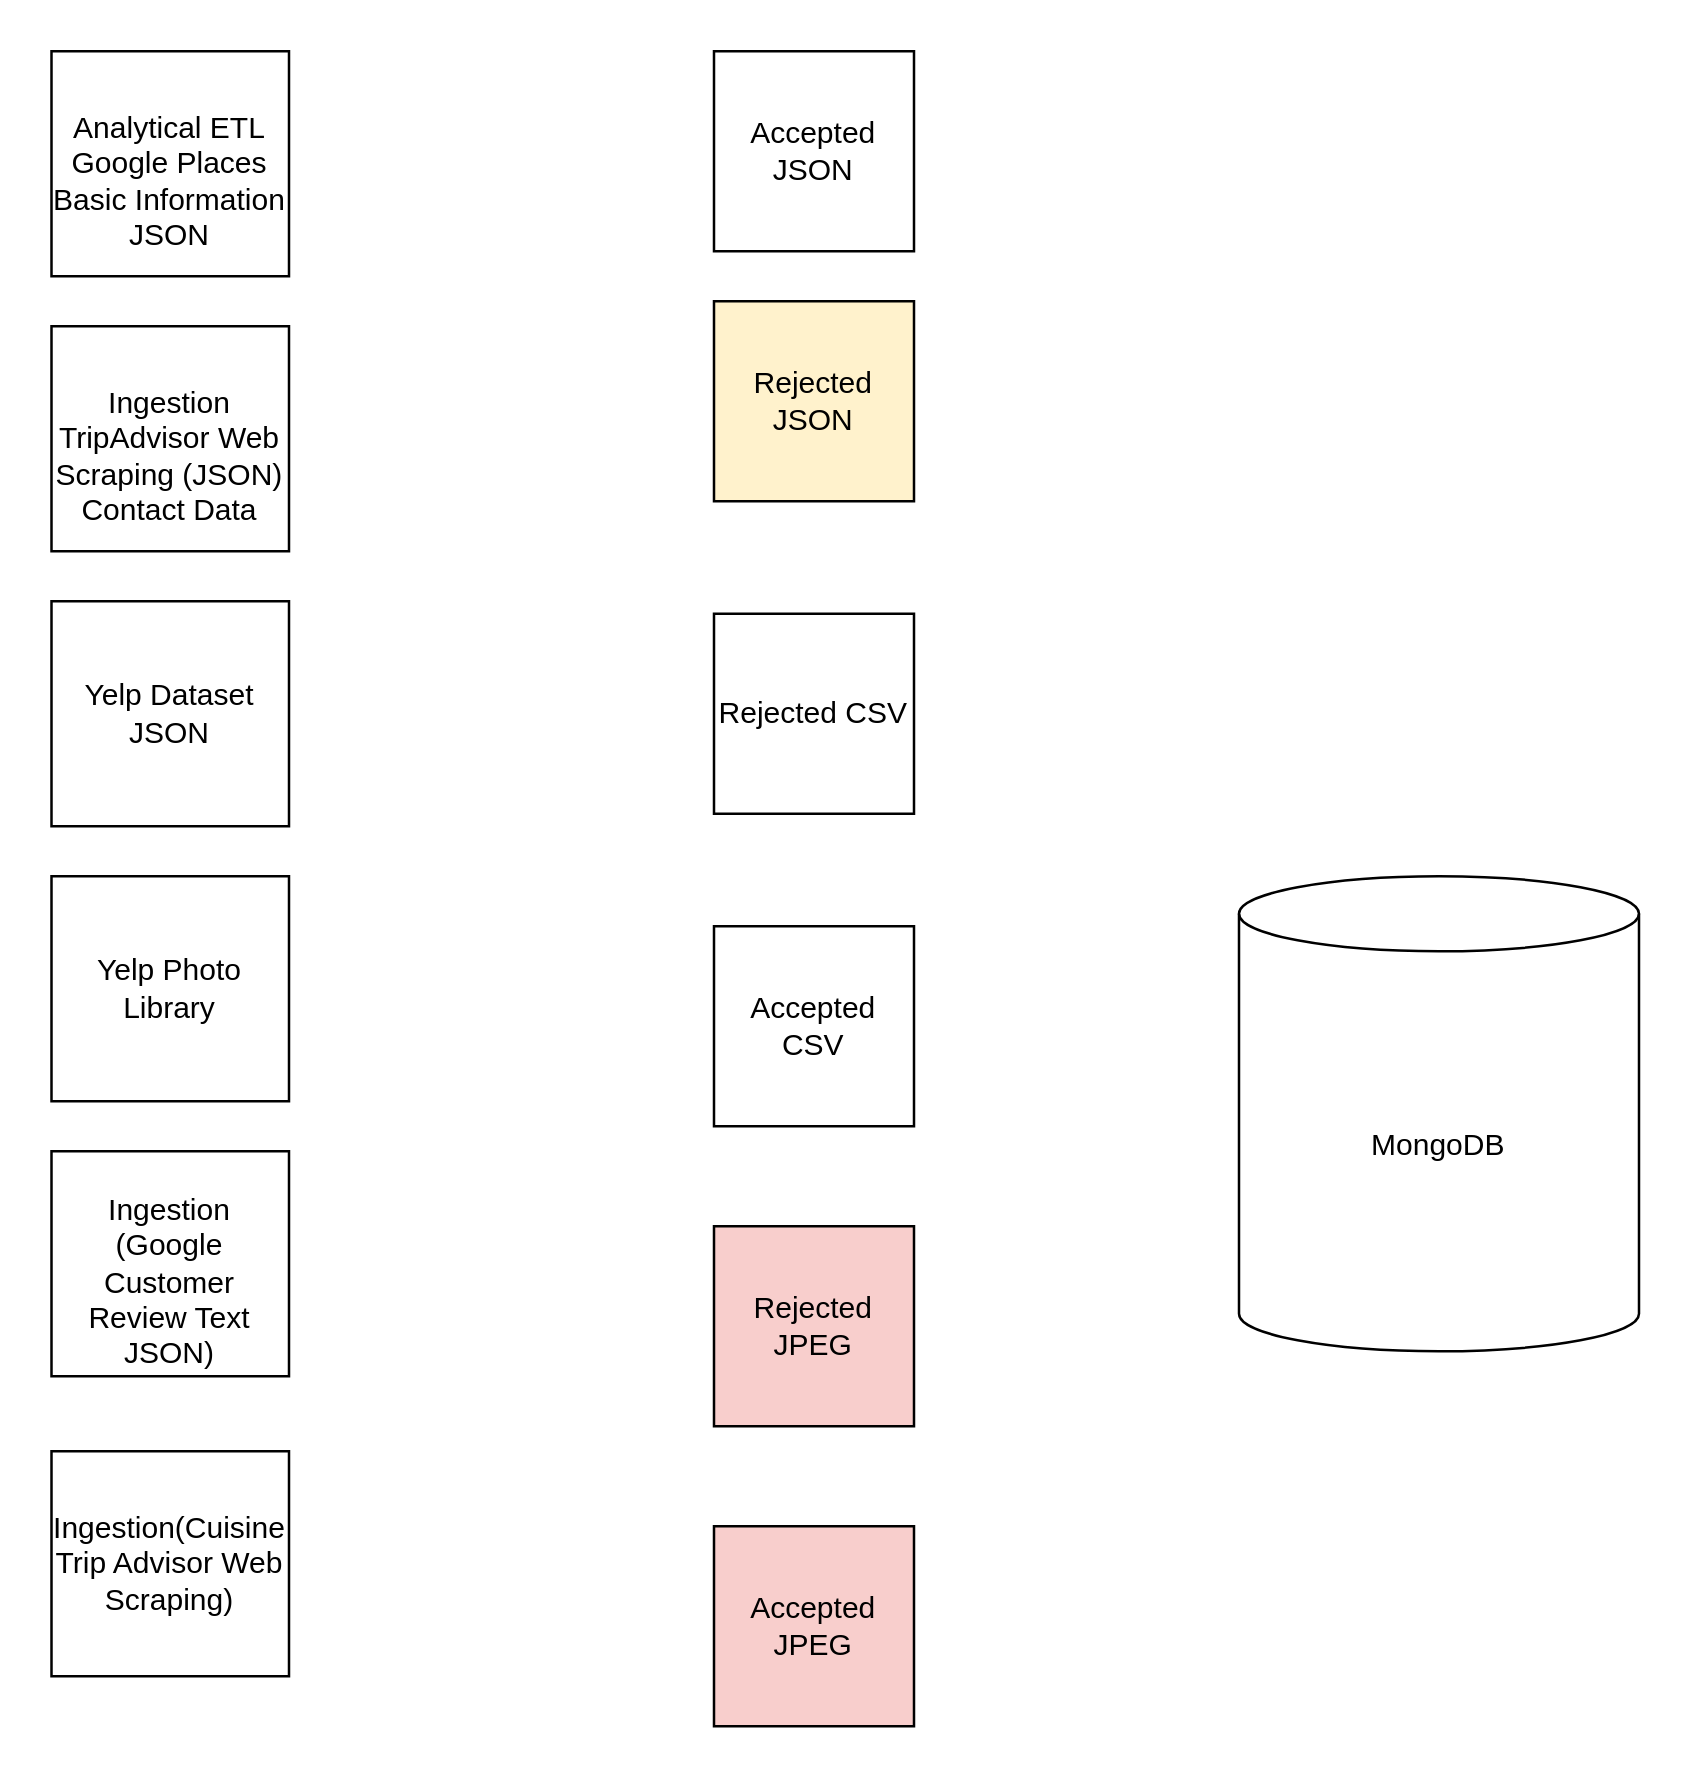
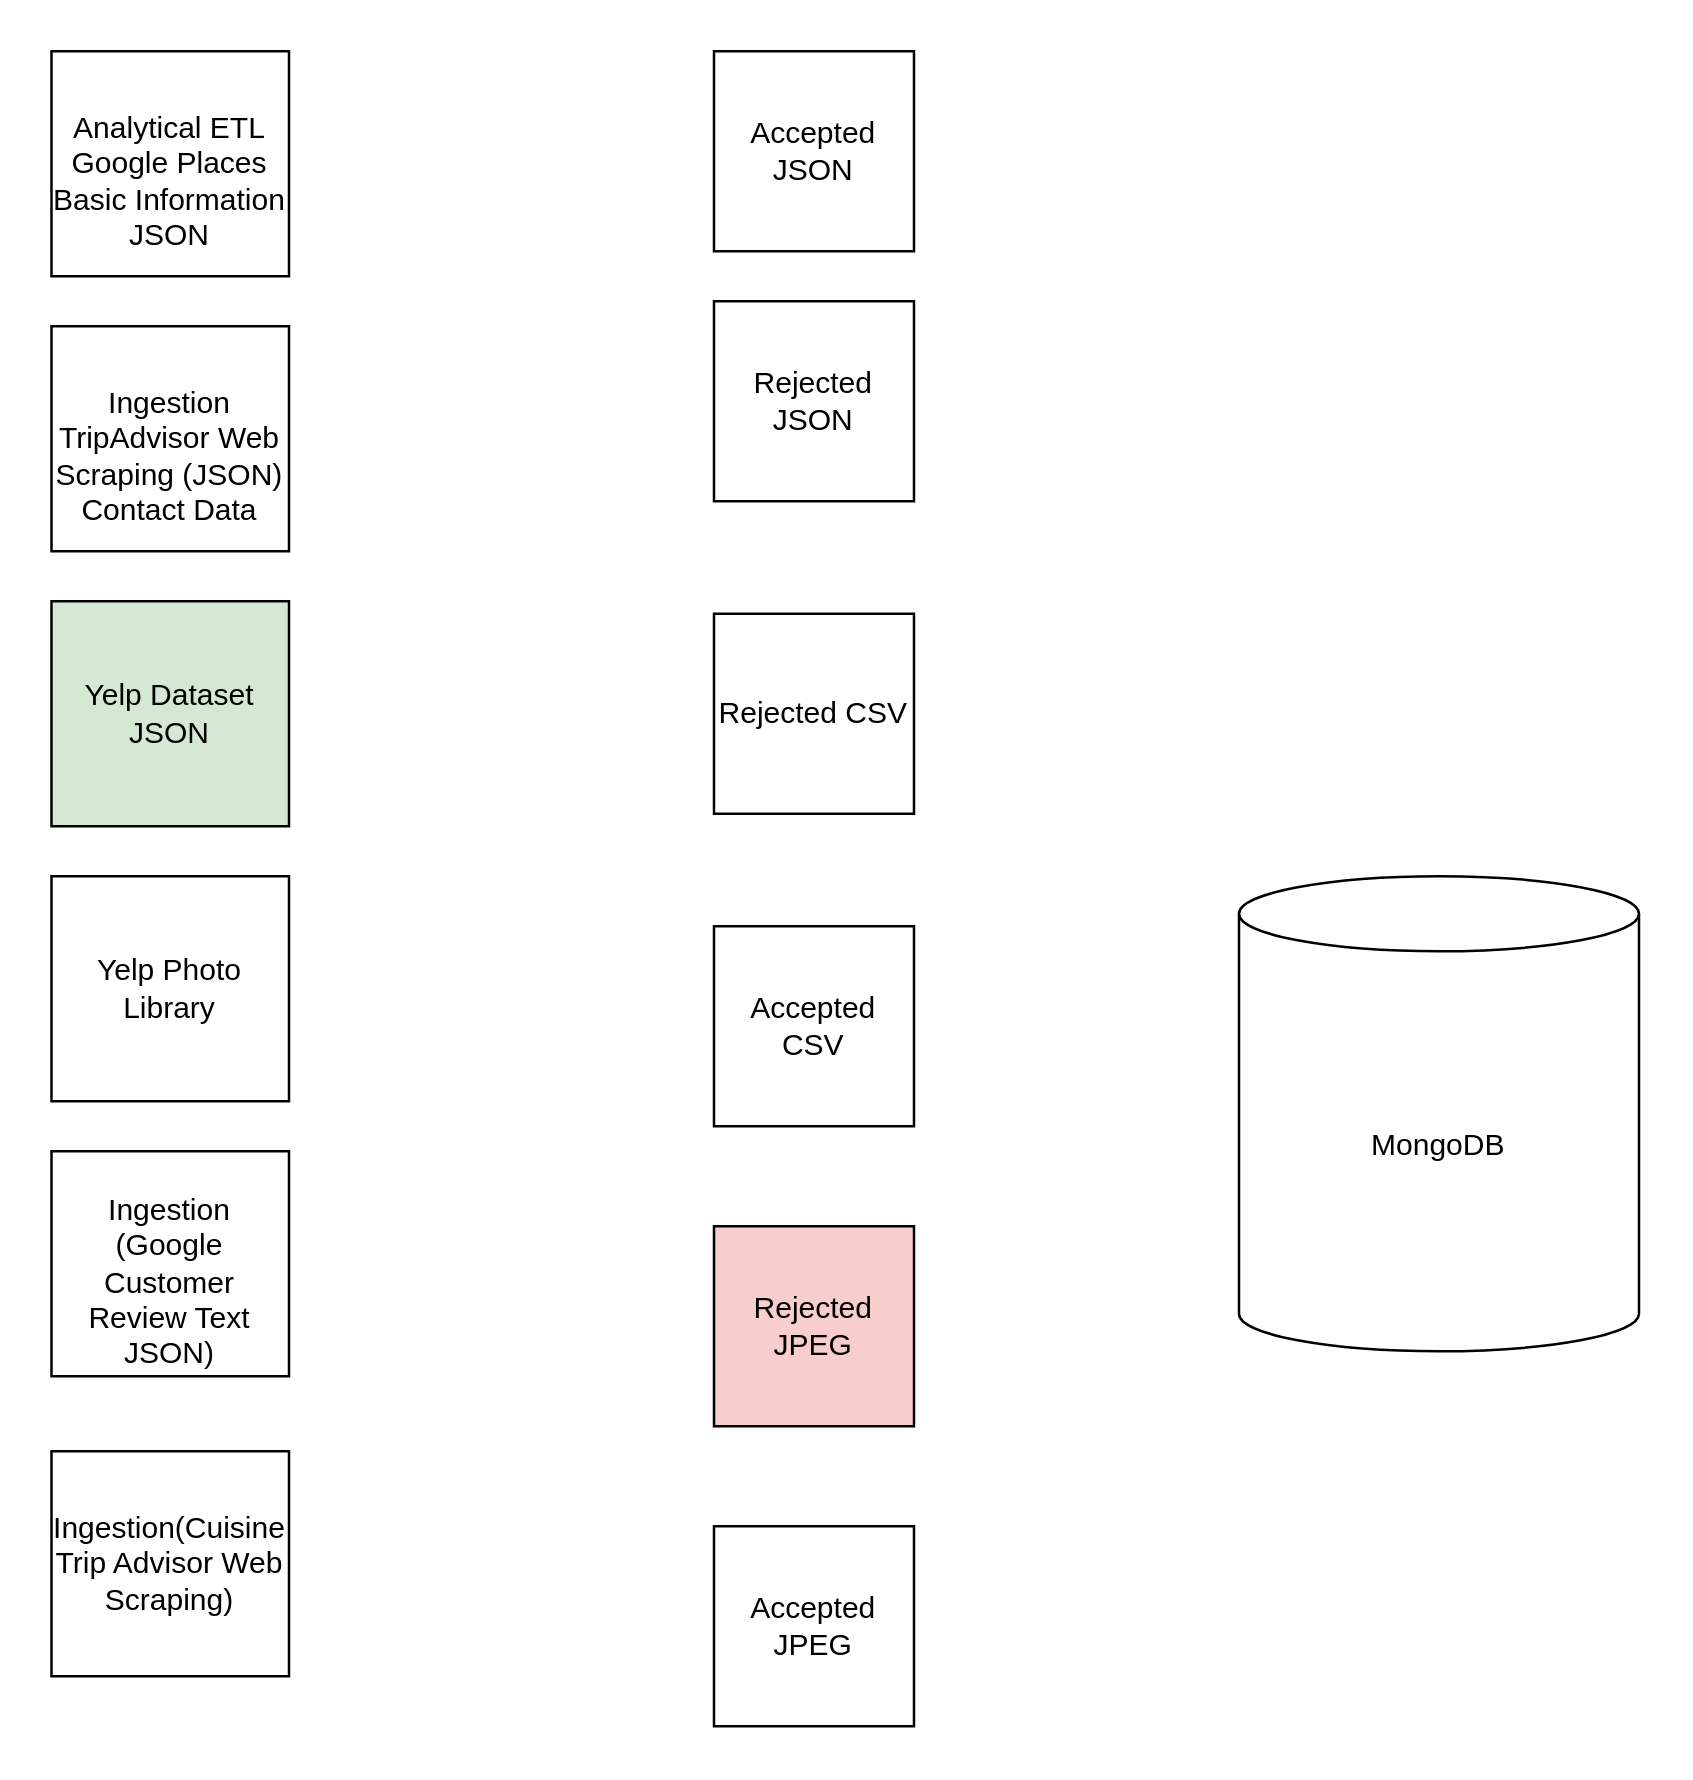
node "Rejected JSON": fillcolor #fff2cc -> #ffffff
node "Yelp Dataset JSON": fillcolor #ffffff -> #d5e8d4
node "Accepted JPEG": fillcolor #f8cecc -> #ffffff
